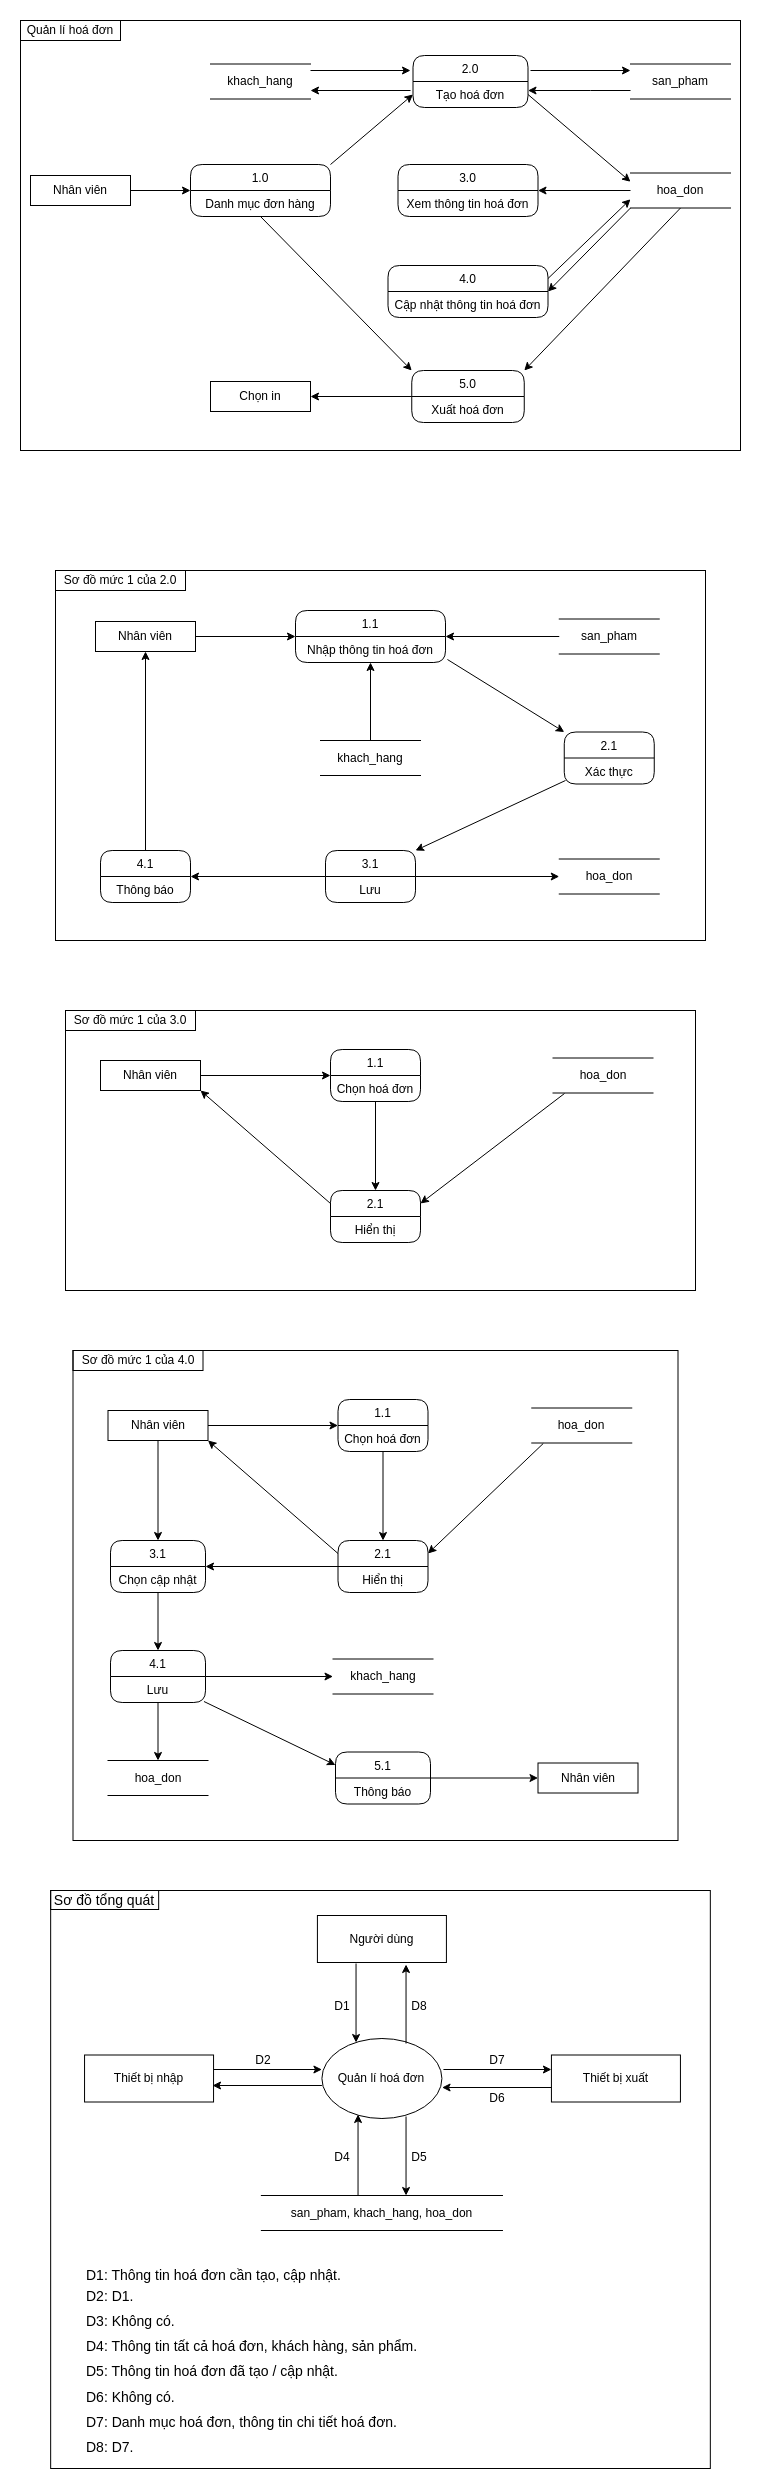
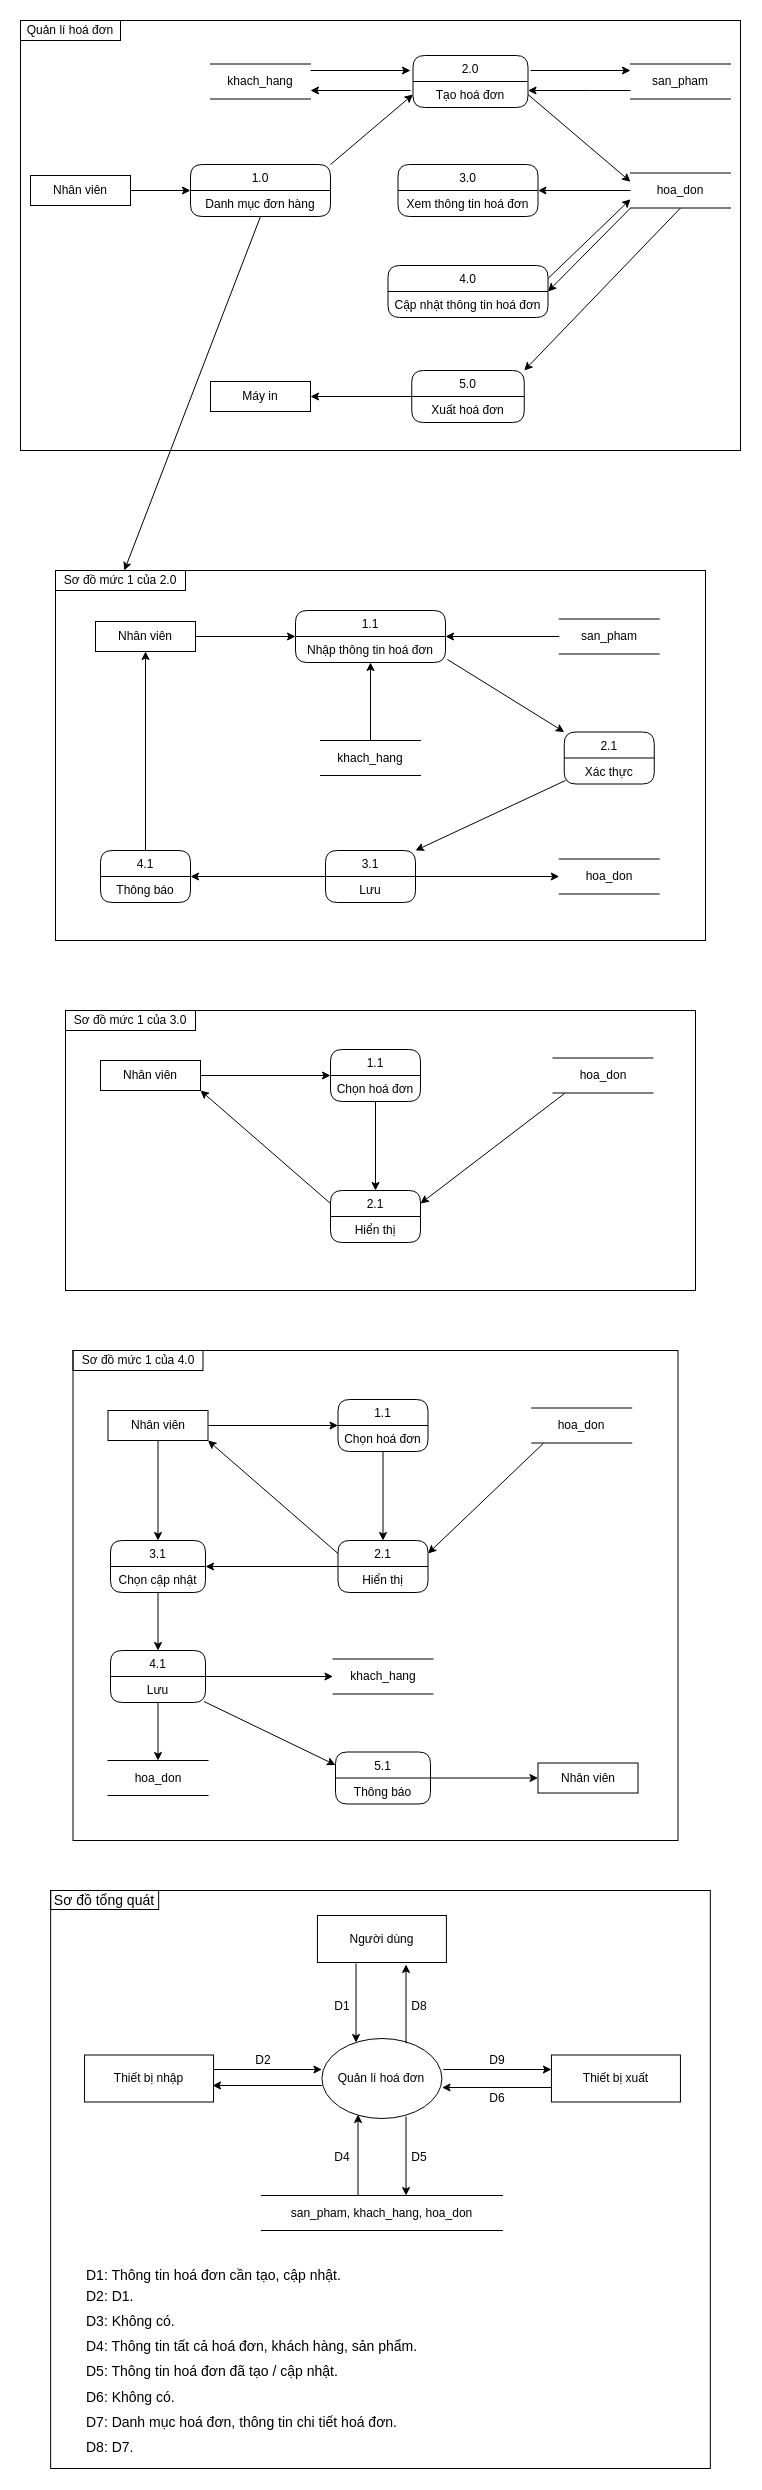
edge "1.0" -> "5.0": now "1.0" -> "Sơ đồ mức 1 của 2.0"
node "Chọn in": label "Chọn in" -> "Máy in"
node "D7": label "D7" -> "D9"
